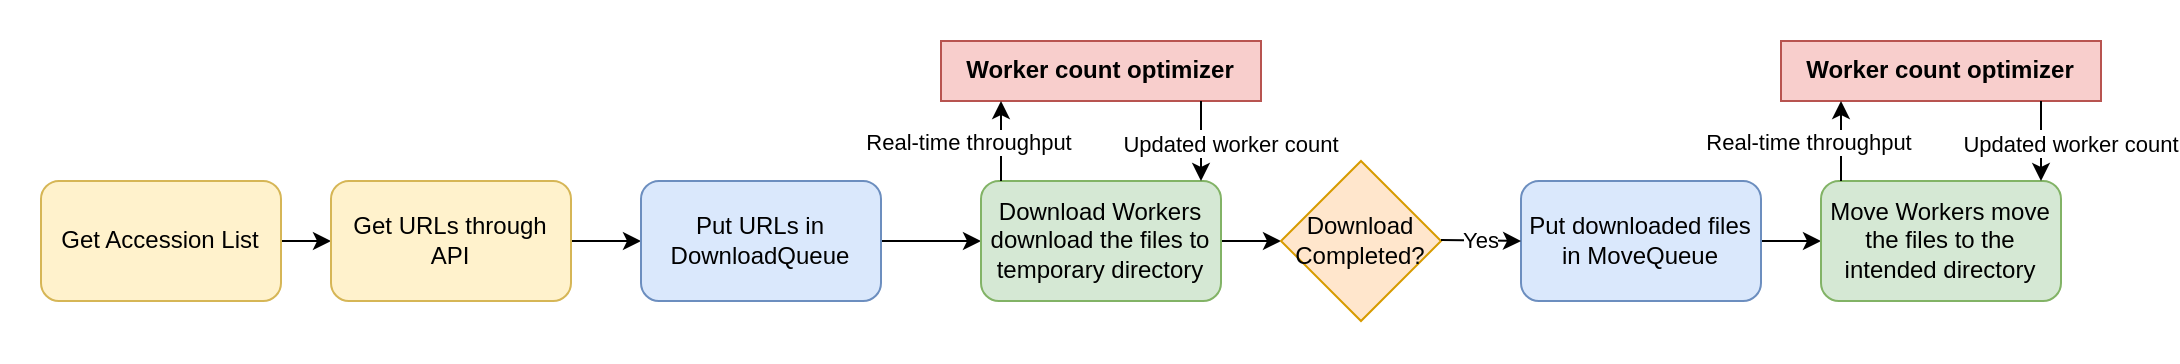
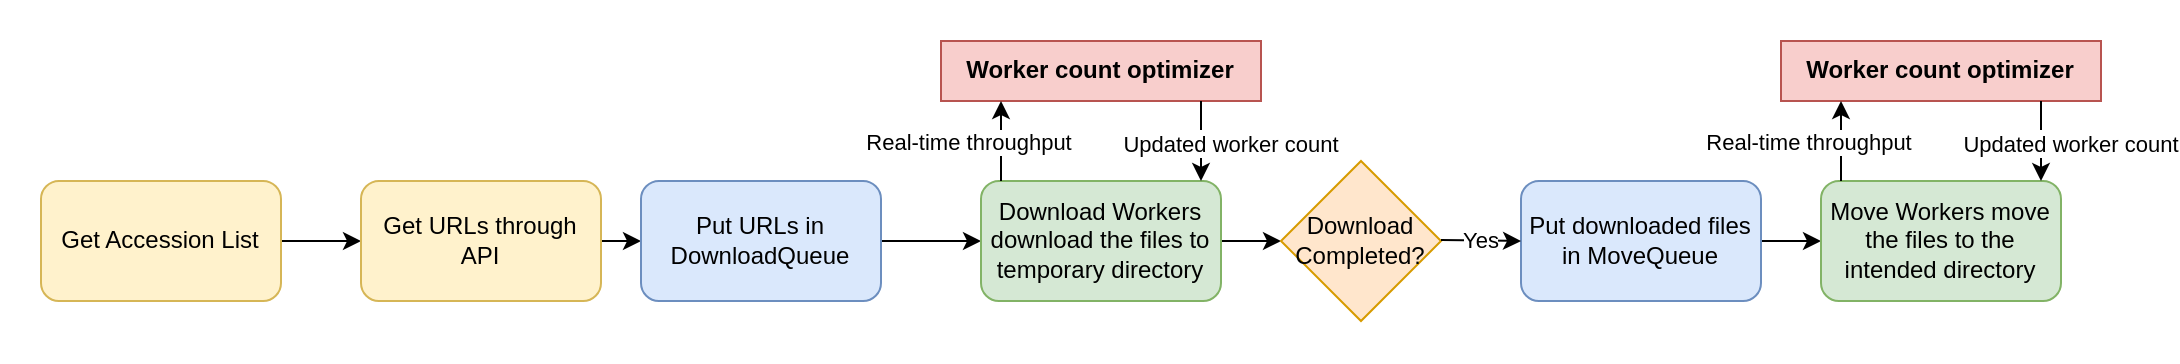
node "Get URLs through API": moved (451, 241) -> (481, 241)
